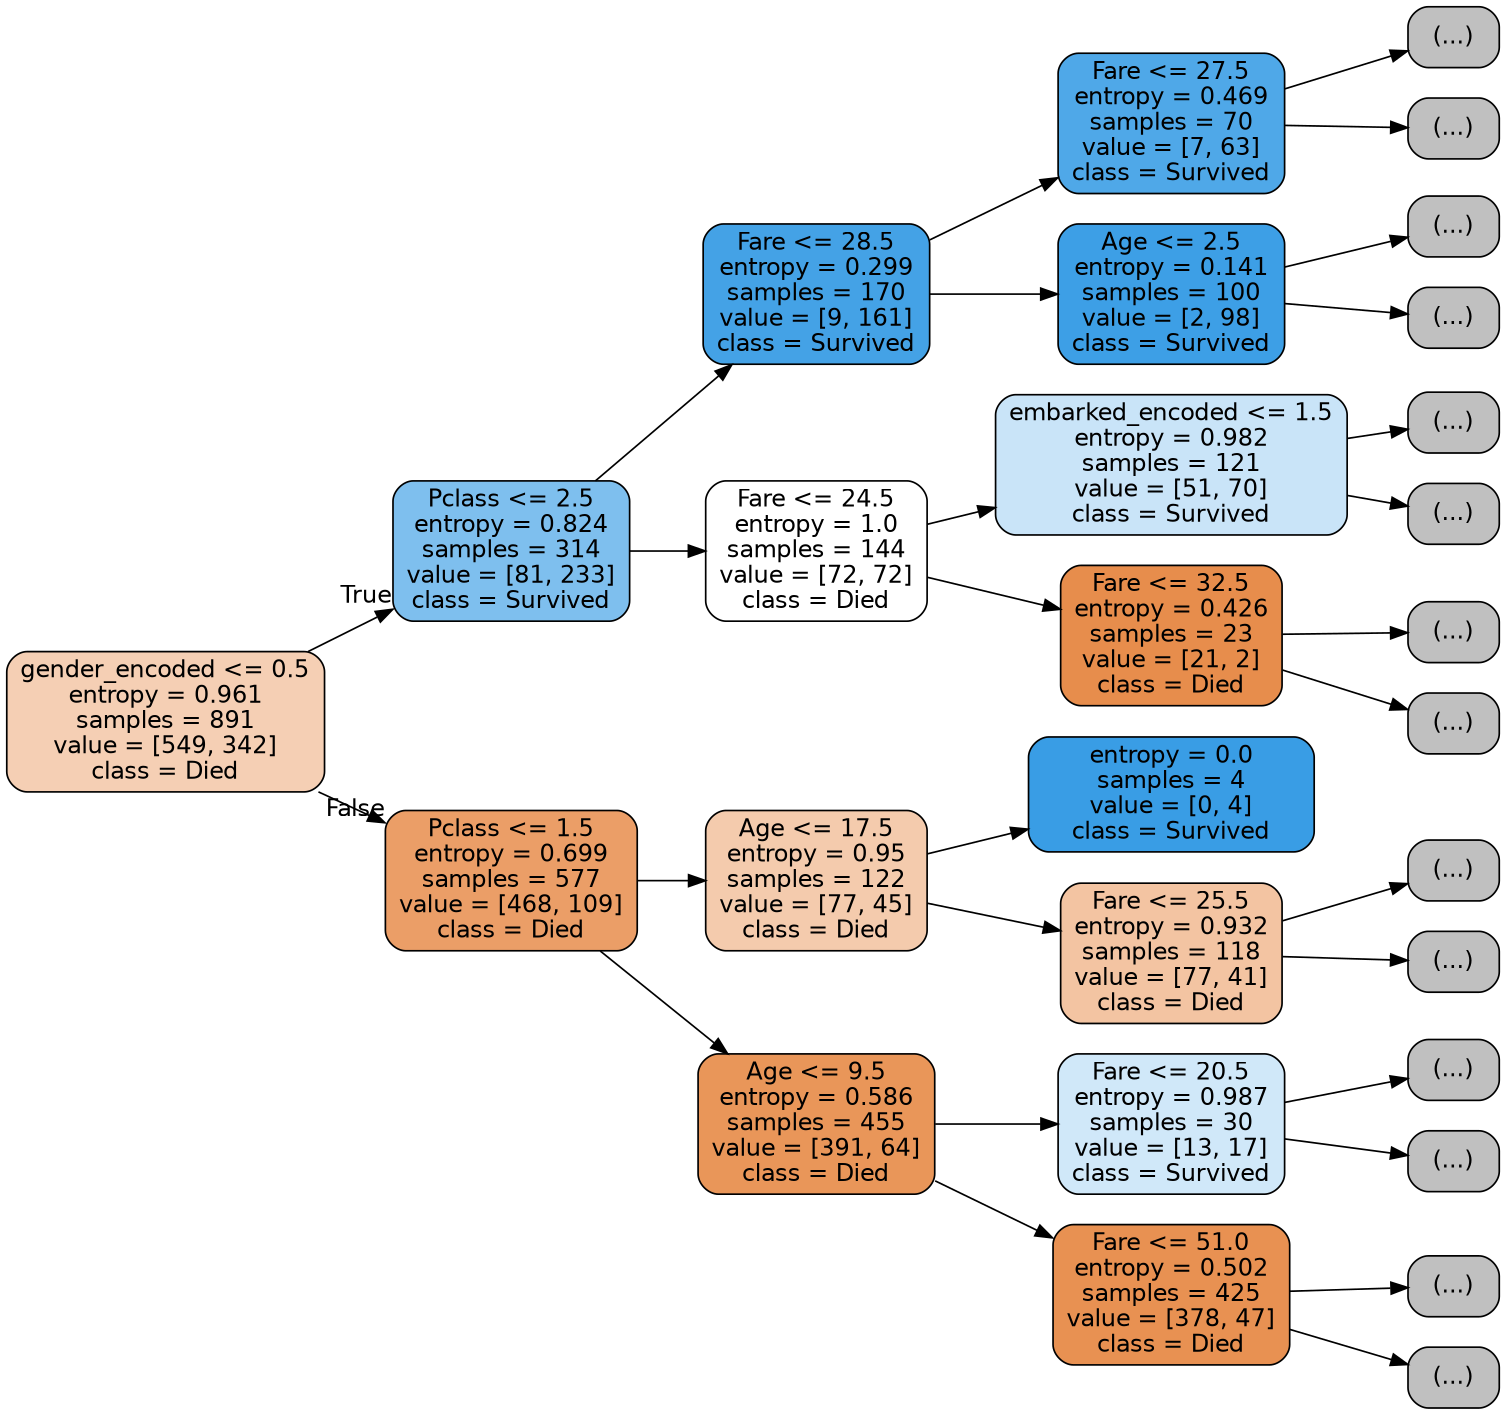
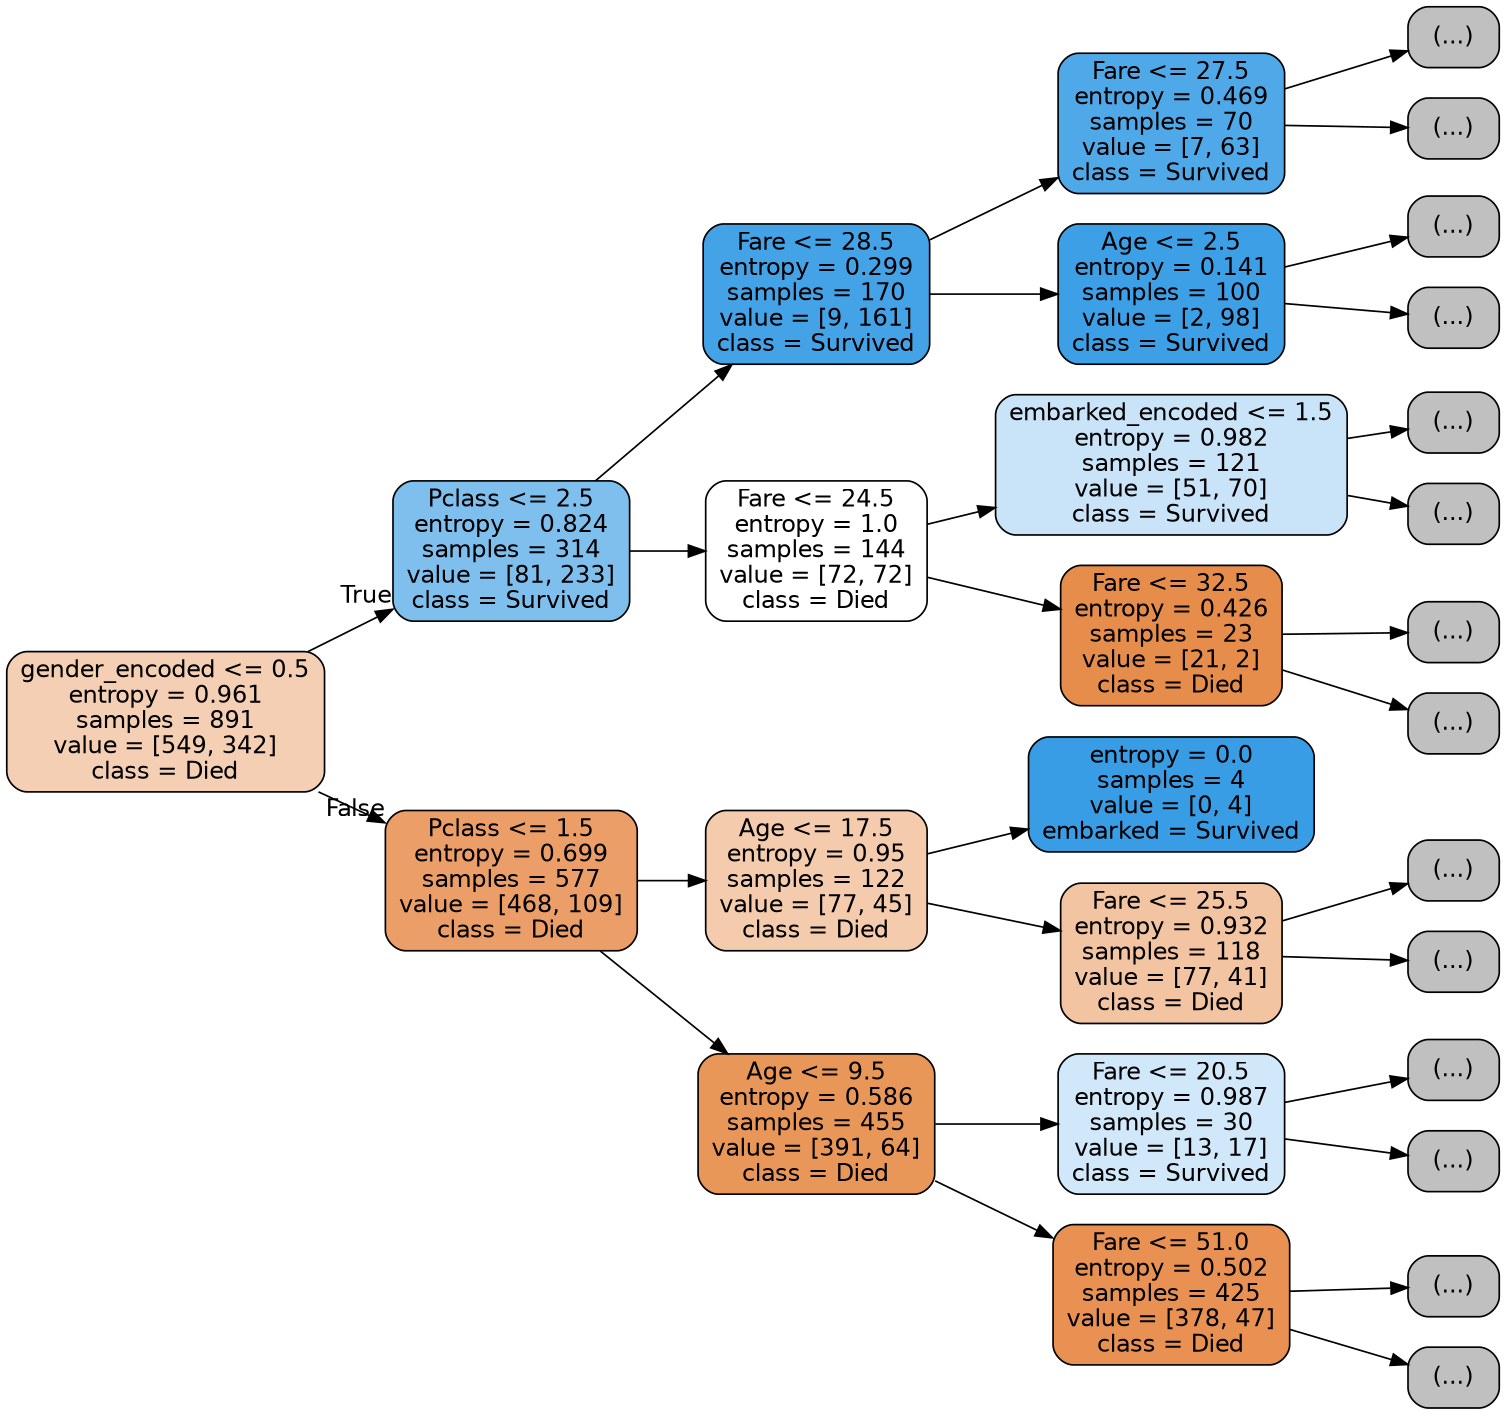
node "entropy = 0.0 samples = 4 value = [0, 4] class = Survived": label "entropy = 0.0 samples = 4 value = [0, 4] class = Survived" -> "entropy = 0.0 samples = 4 value = [0, 4] embarked = Survived"
